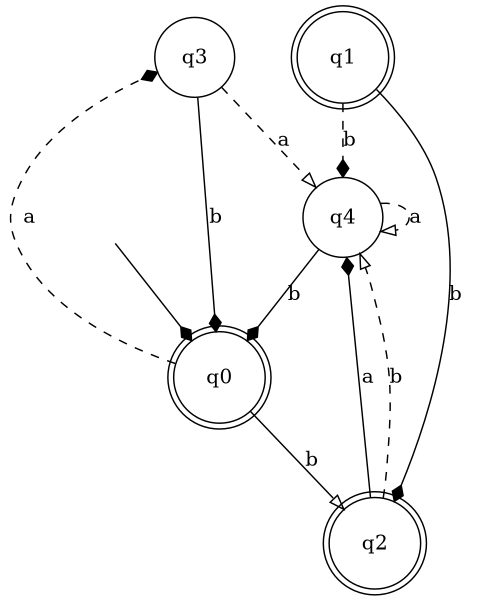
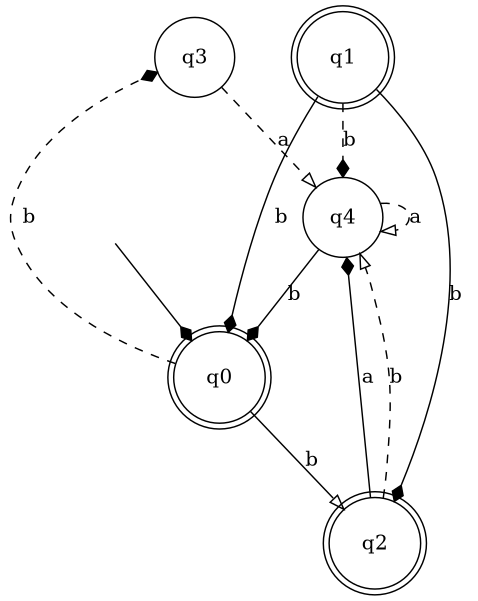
edge "q3" -> "q0": now "q1" -> "q0"
edge "q0" -> "q3": label "a" -> "b"
